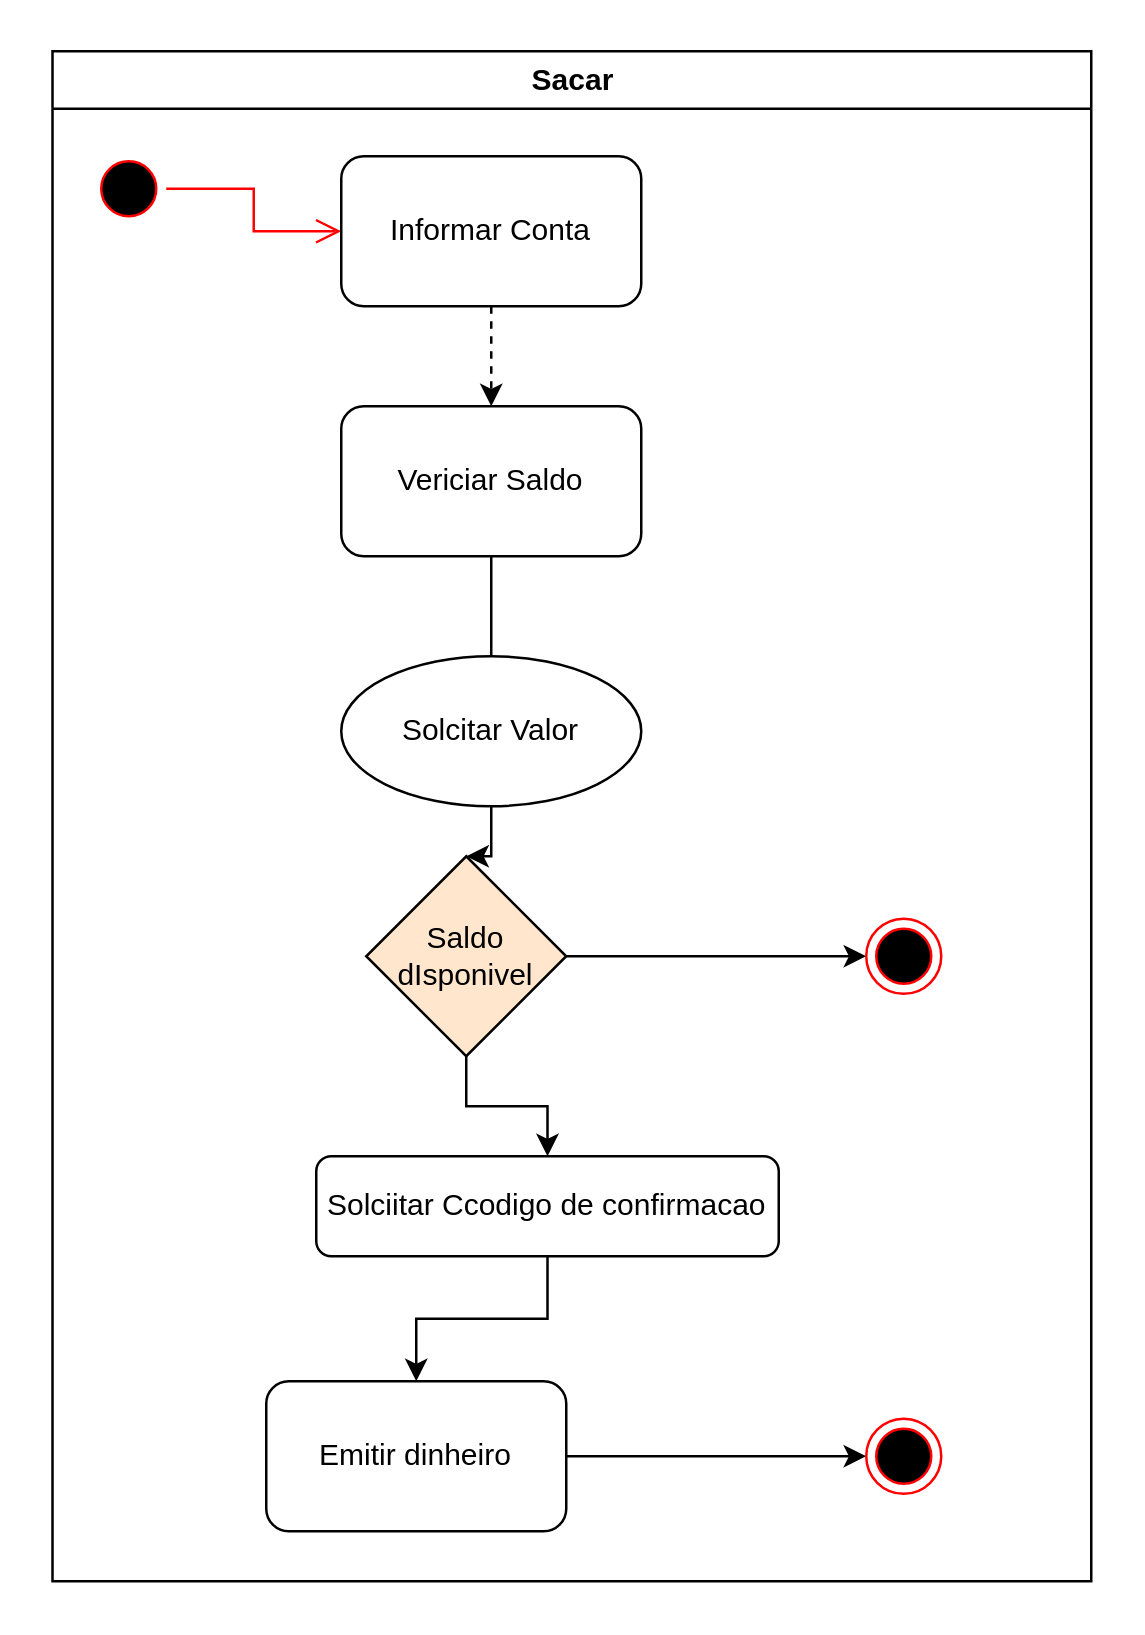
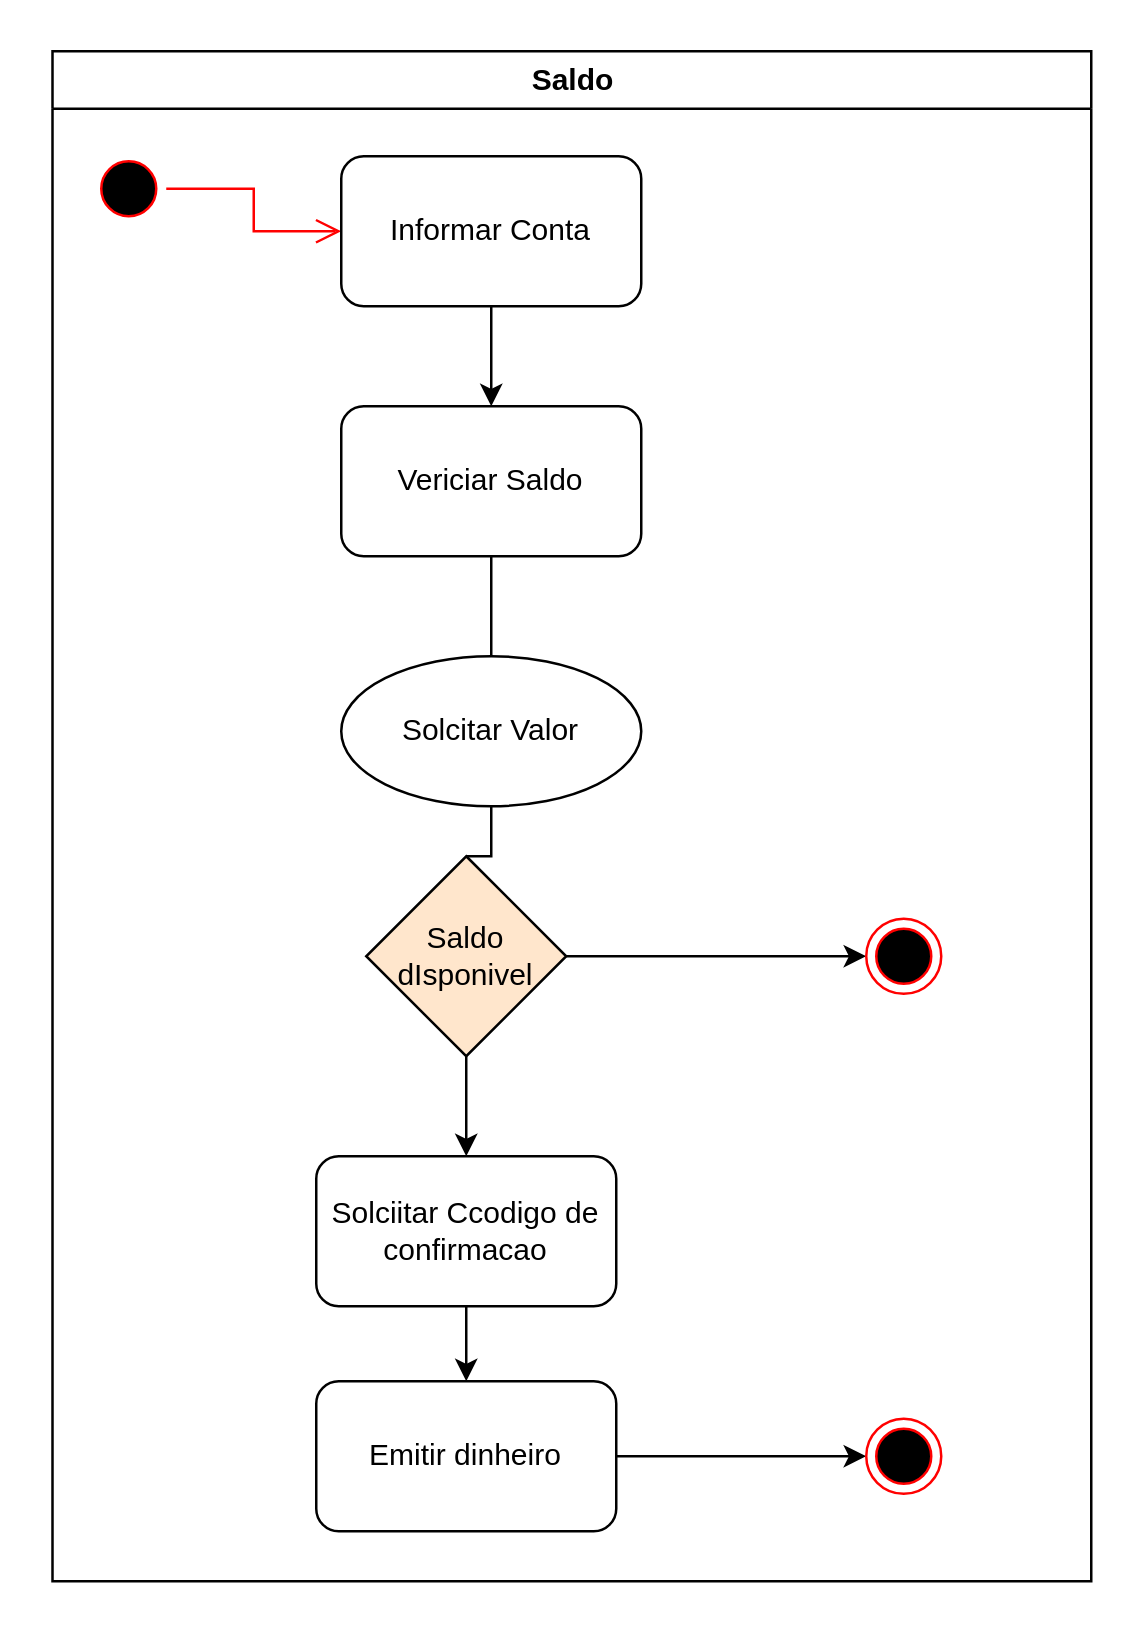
node "Sacar": label "Sacar" -> "Saldo"
edge "Informar Conta" -> "Vericiar Saldo": style dashed -> solid
edge "Solcitar Valor" -> "Saldo dIsponivel": arrowhead classic -> none
node "Solciitar Ccodigo de confirmacao": size 463x100 -> 300x150
node "Emitir dinheiro": moved (416, 1456) -> (466, 1456)
